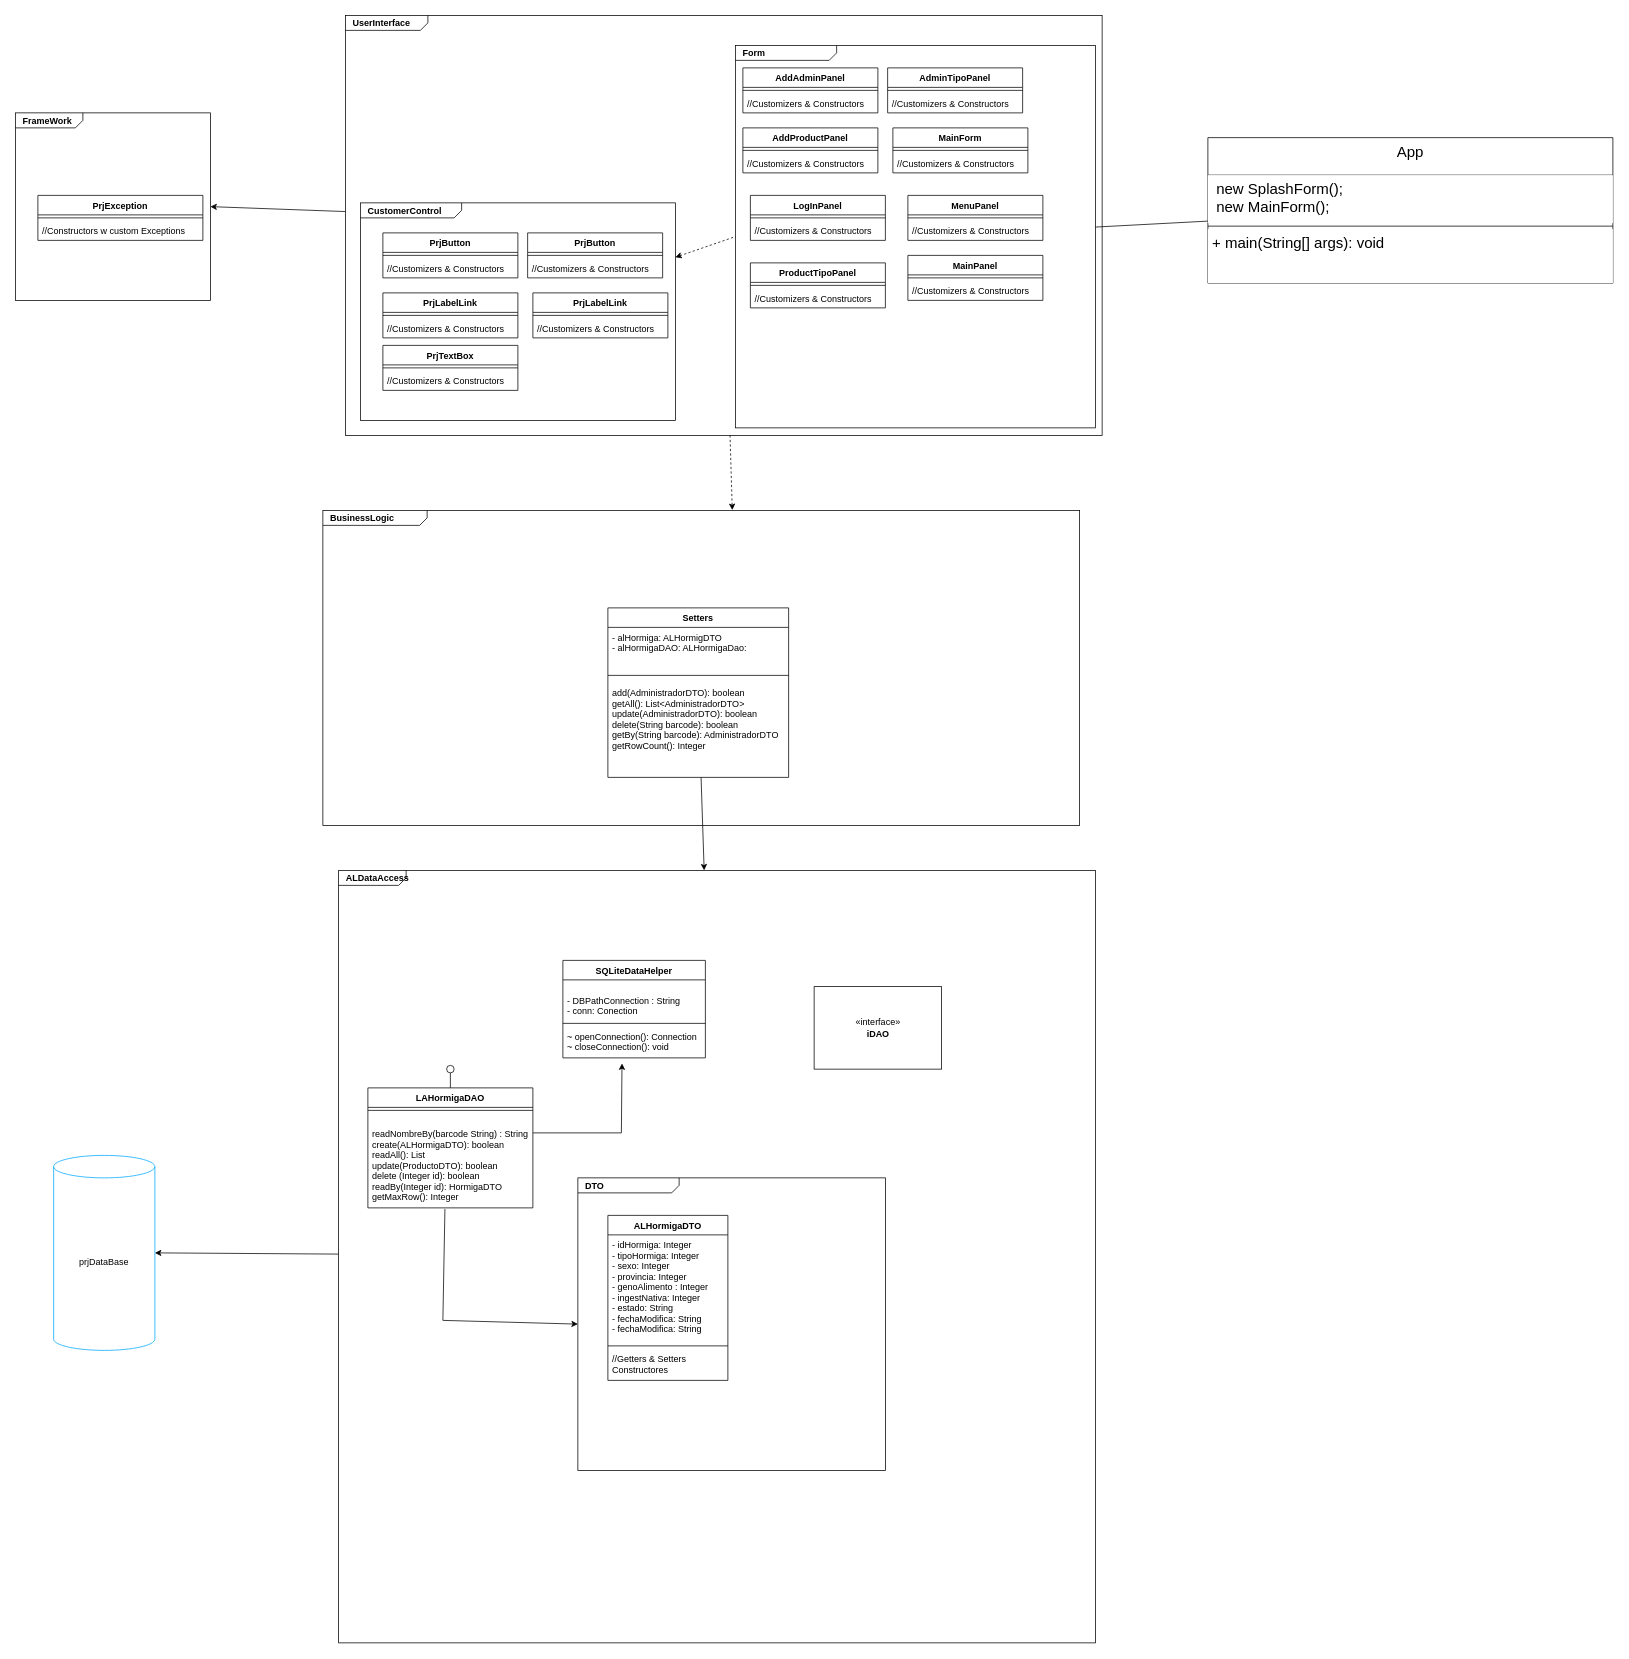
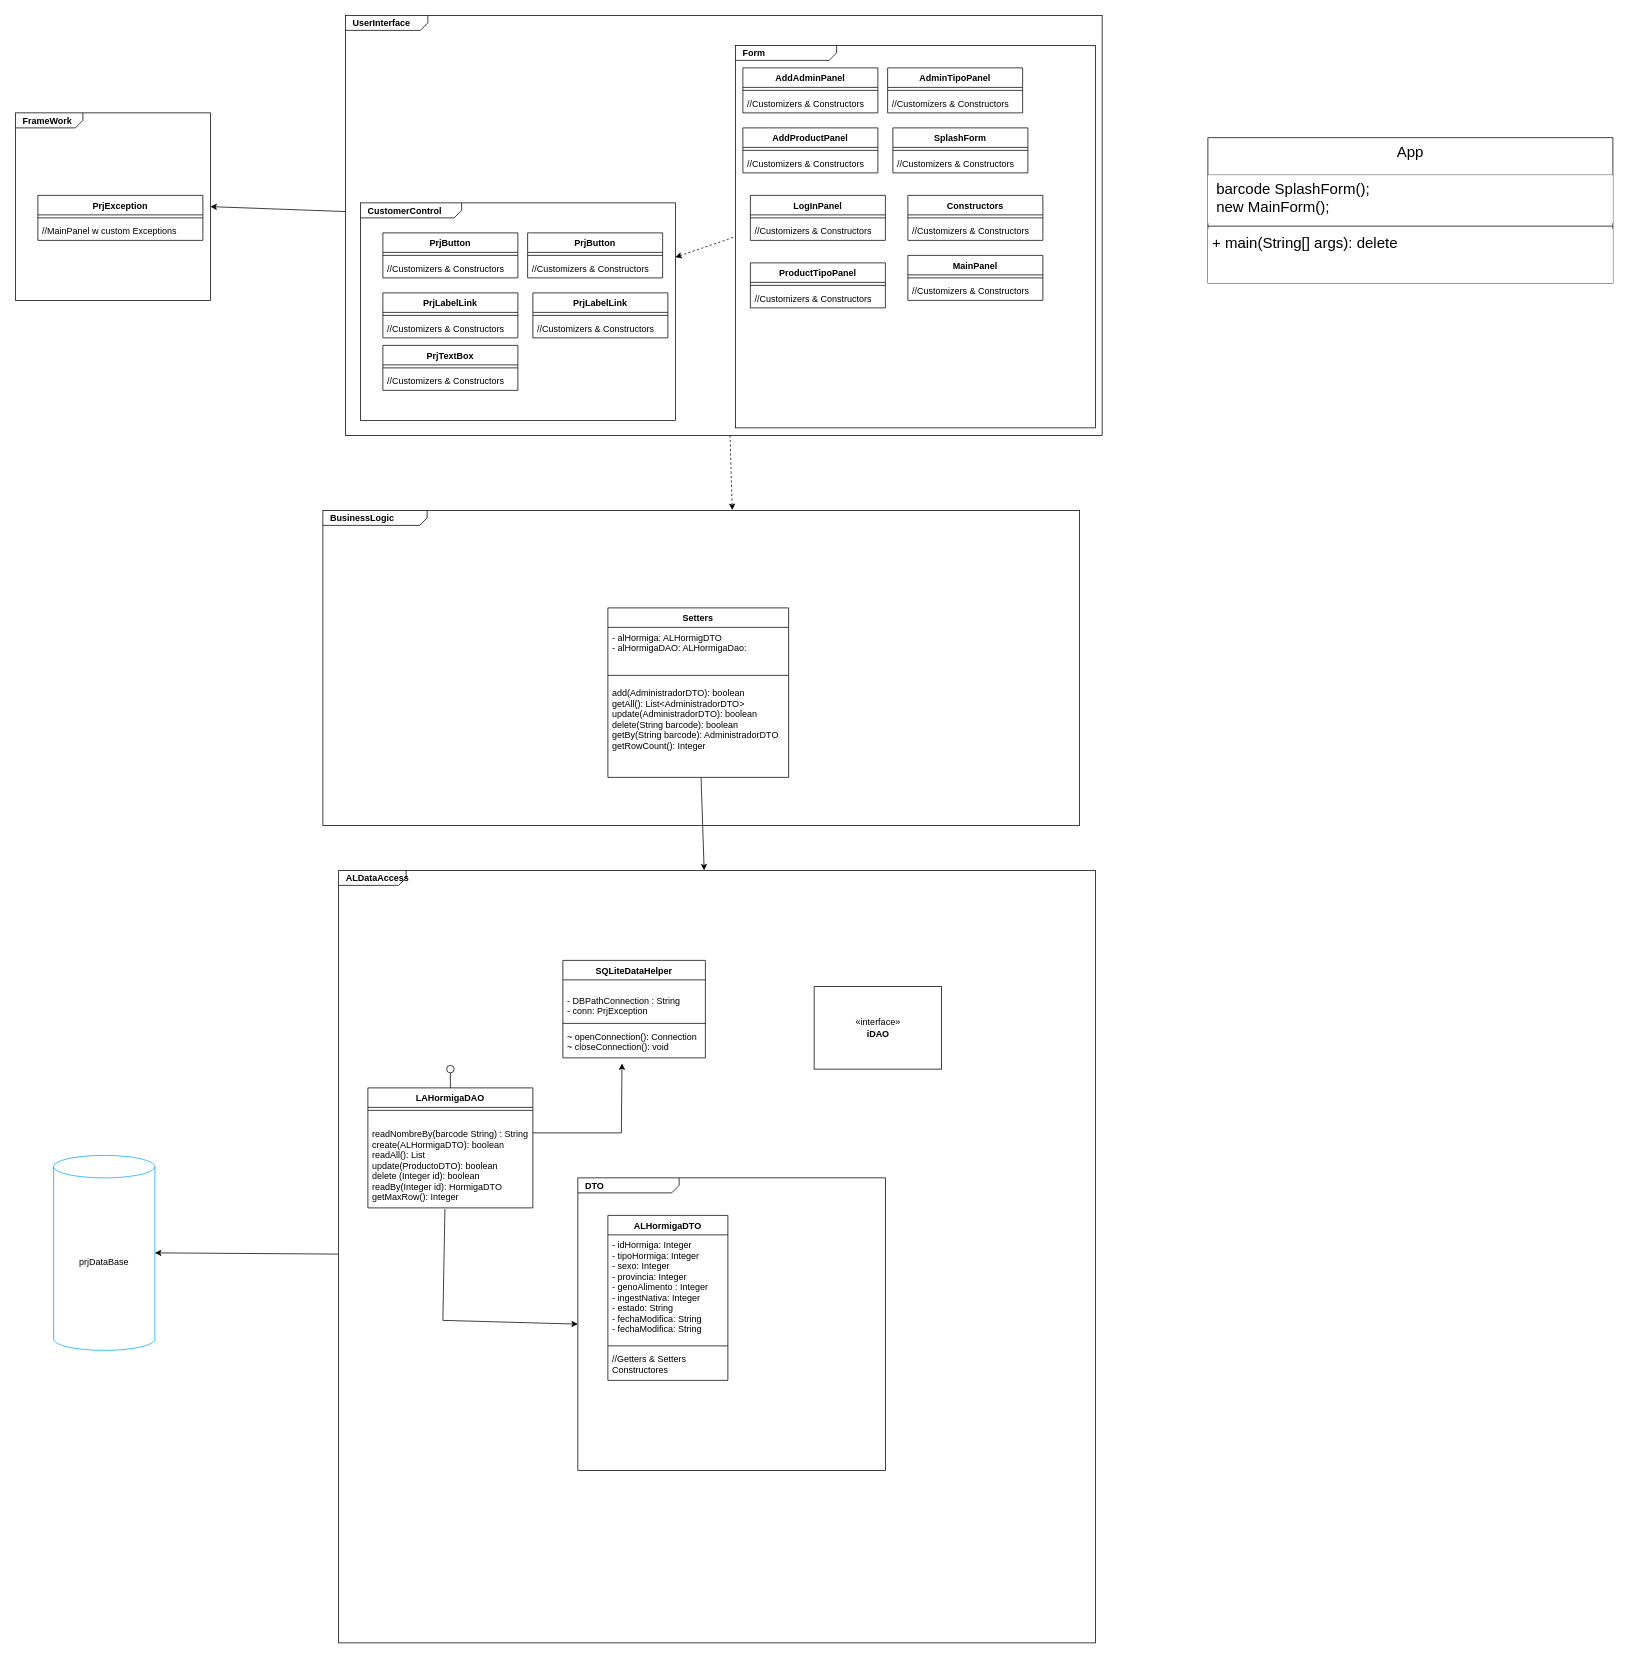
node "MainForm": label "MainForm" -> "SplashForm"
node "new SplashForm(); new MainForm();": label "new SplashForm(); new MainForm();" -> "barcode SplashForm(); new MainForm();"
node "MenuPanel": label "MenuPanel" -> "Constructors"
edge "App" -- "Form": removed
node "//Constructors w custom Exceptions": label "//Constructors w custom Exceptions" -> "//MainPanel w custom Exceptions"
node "+ main(String[] args): void": label "+ main(String[] args): void" -> "+ main(String[] args): delete"
node "- DBPathConnection : String - conn: Conection": label "- DBPathConnection : String - conn: Conection" -> "- DBPathConnection : String - conn: PrjException"
